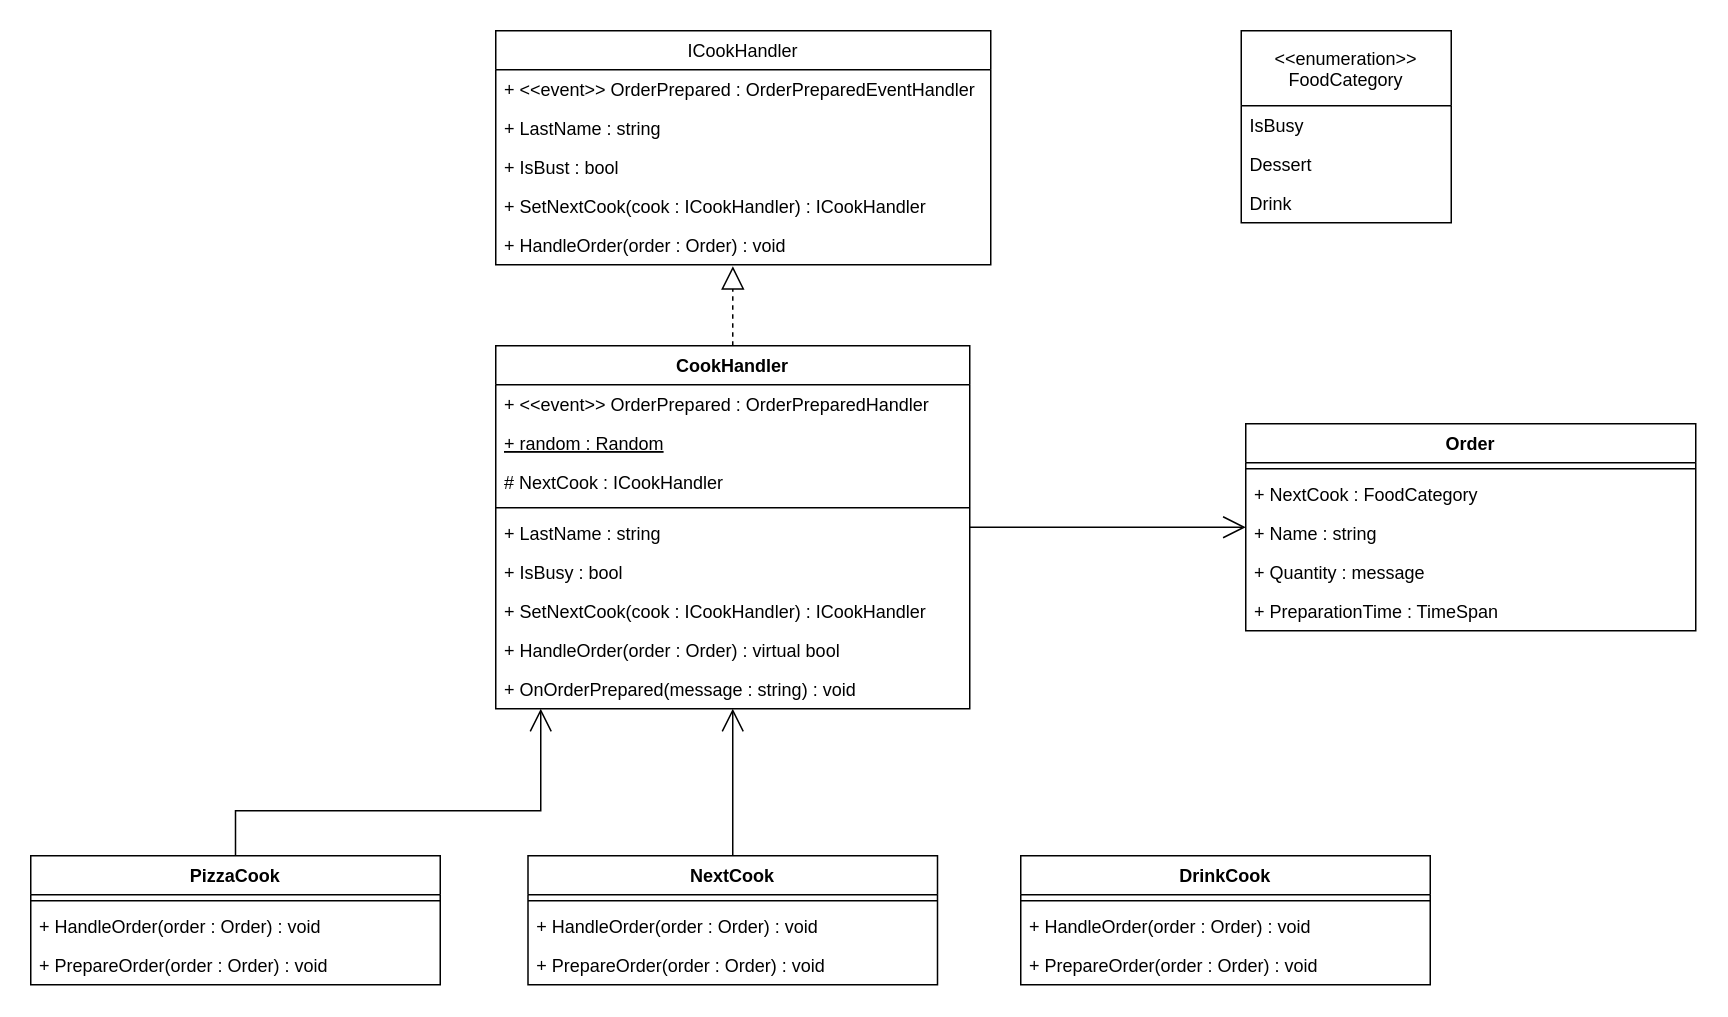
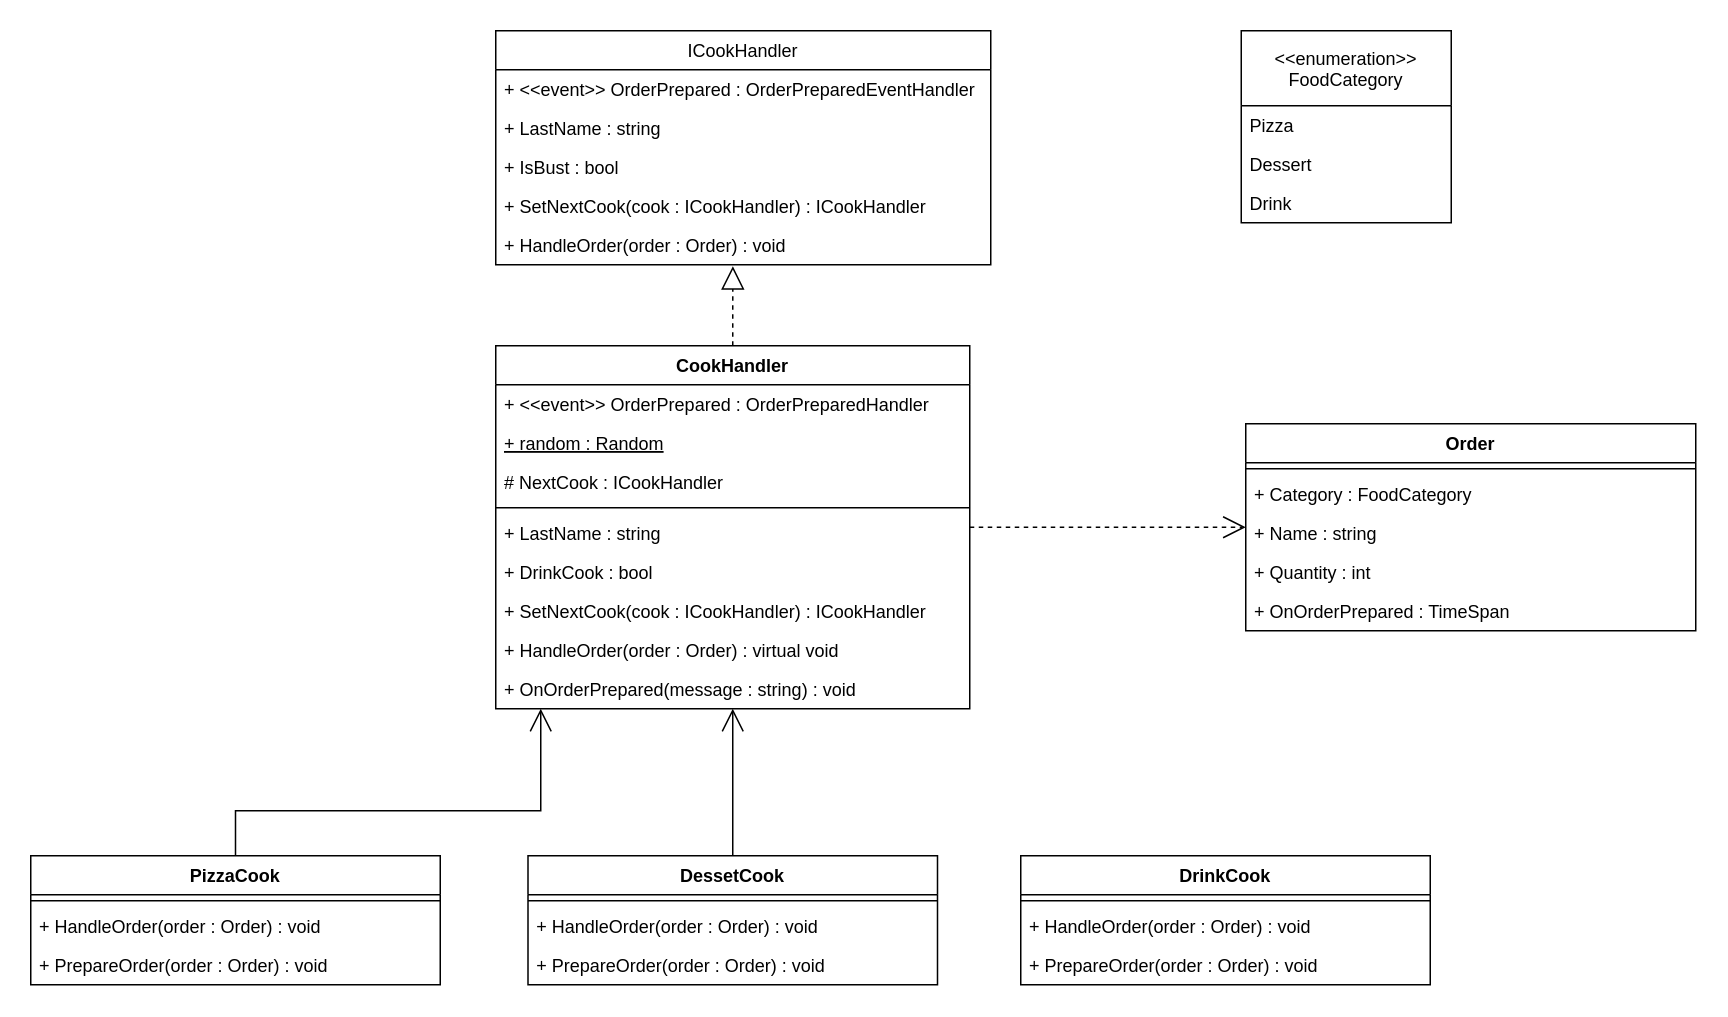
node "IsBusy": label "IsBusy" -> "Pizza"
node "+ NextCook : FoodCategory": label "+ NextCook : FoodCategory" -> "+ Category : FoodCategory"
edge "CookHandler" -> "Order": style solid -> dashed
node "+ IsBusy : bool": label "+ IsBusy : bool" -> "+ DrinkCook : bool"
node "+ Quantity : message": label "+ Quantity : message" -> "+ Quantity : int"
node "+ PreparationTime : TimeSpan": label "+ PreparationTime : TimeSpan" -> "+ OnOrderPrepared : TimeSpan"
node "+ HandleOrder(order : Order) : virtual bool": label "+ HandleOrder(order : Order) : virtual bool" -> "+ HandleOrder(order : Order) : virtual void"
node "NextCook": label "NextCook" -> "DessetCook"
